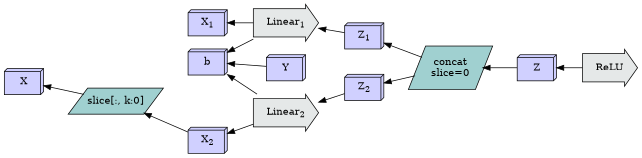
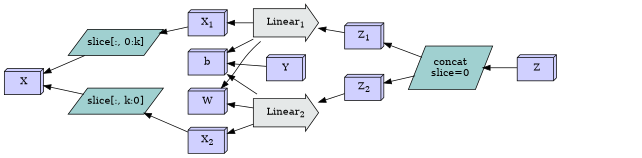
node "slice[:, 0:k]": added
node "ReLU": removed
node "W": added
